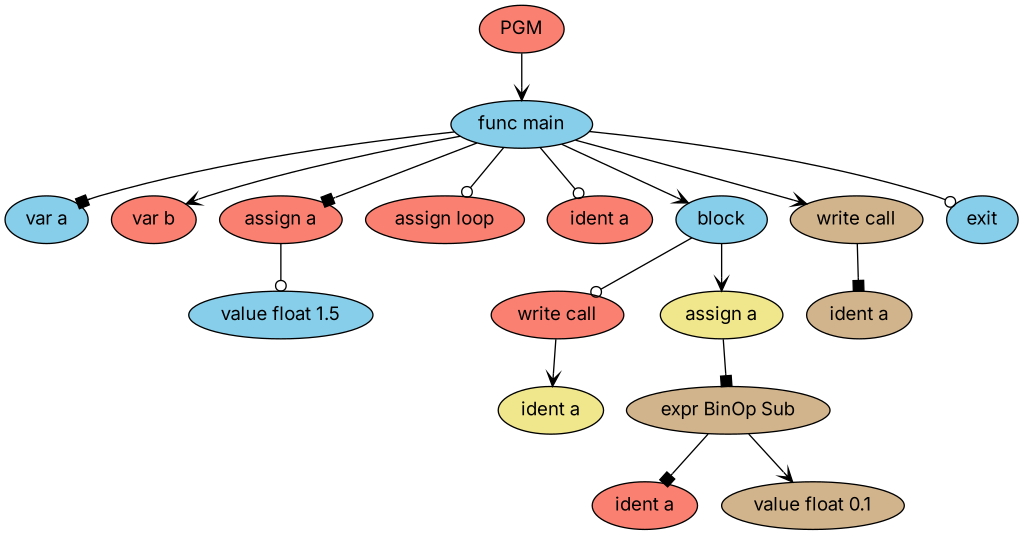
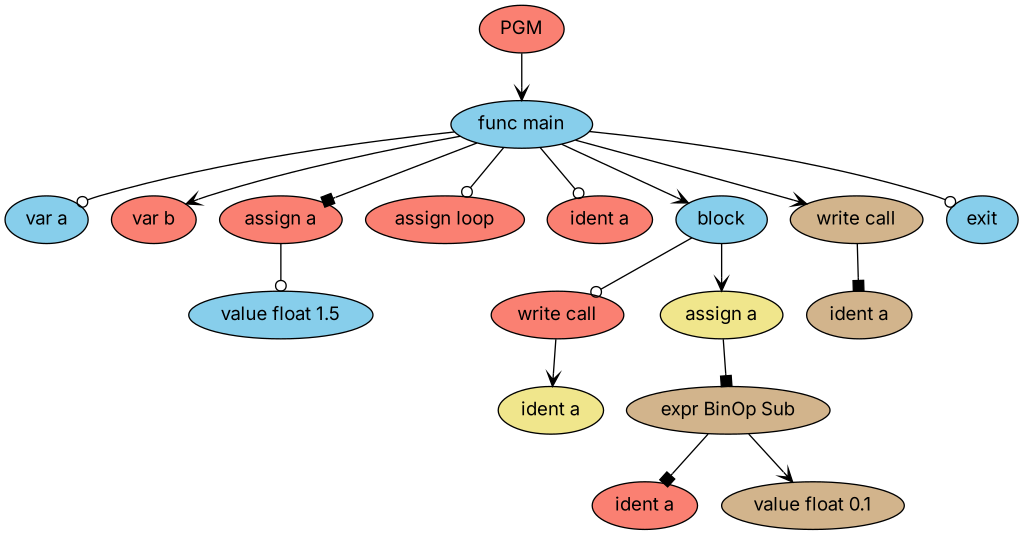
edge "func main" -> "var a": arrowhead box -> odot
